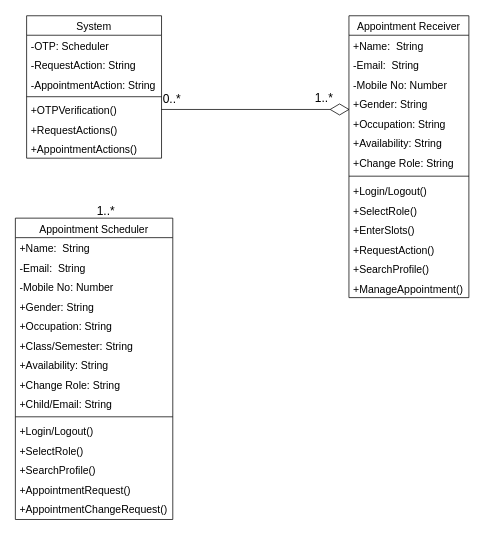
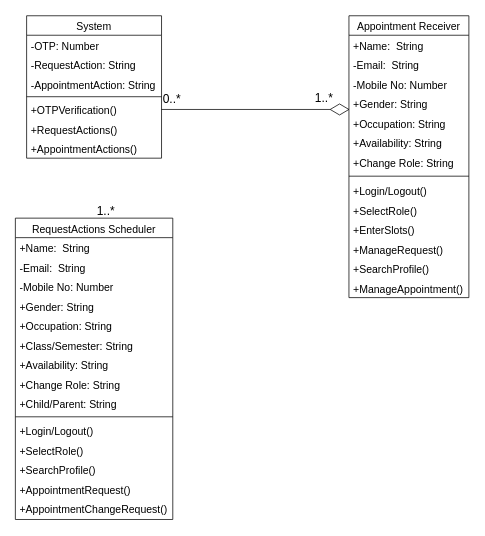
node "-OTP: Scheduler": label "-OTP: Scheduler" -> "-OTP: Number"
node "Appointment Scheduler": label "Appointment Scheduler" -> "RequestActions Scheduler"
node "+RequestAction()": label "+RequestAction()" -> "+ManageRequest()"
node "+Child/Email: String": label "+Child/Email: String" -> "+Child/Parent: String"
